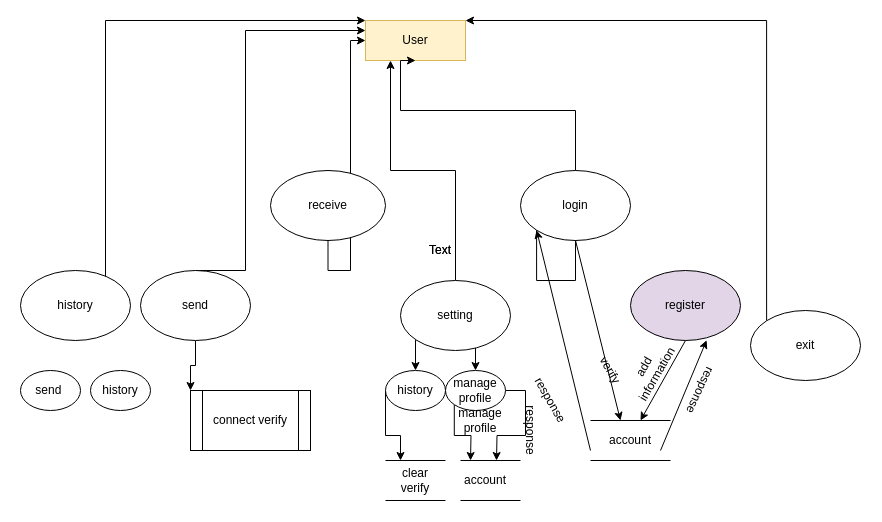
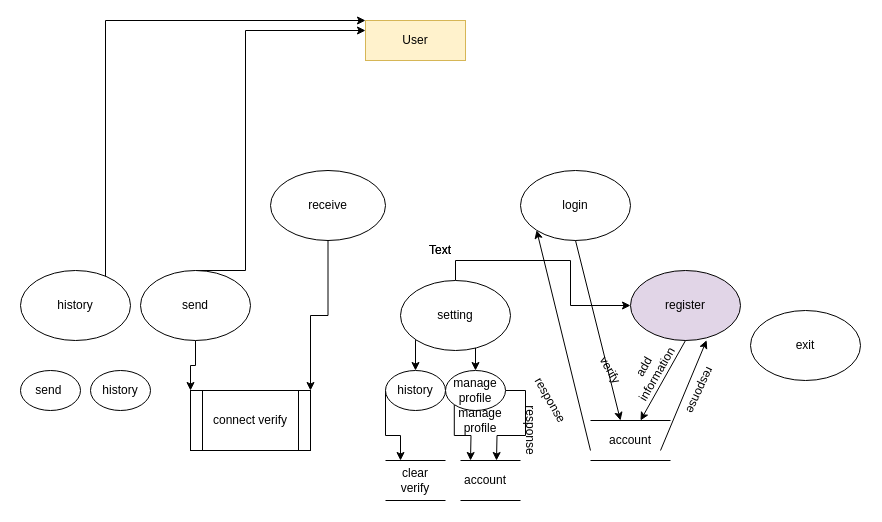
edge "exit" -> "User": removed
edge "receive" -> "User": removed
edge "login" -> "User": removed
edge "setting" -> "User": now "setting" -> "register"
edge "receive" -> "connect verify": added
